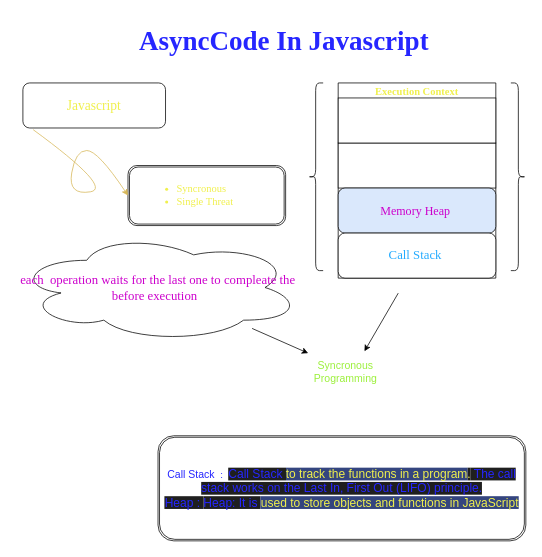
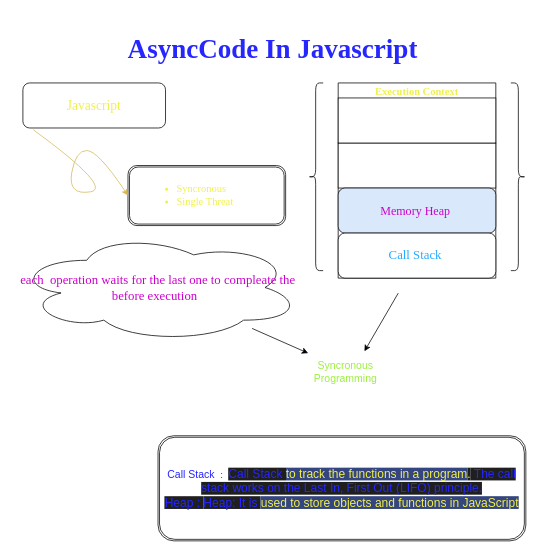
node "AsyncCode In Javascript": moved (308, 42) -> (297, 49)
